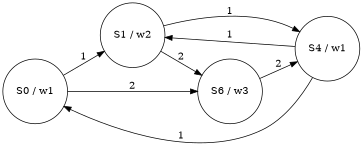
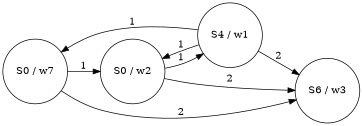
node "S1 / w2": label "S1 / w2" -> "S0 / w2"
edge "S6 / w3" -> "S4 / w1": reversed
node "S0 / w1": label "S0 / w1" -> "S0 / w7"
